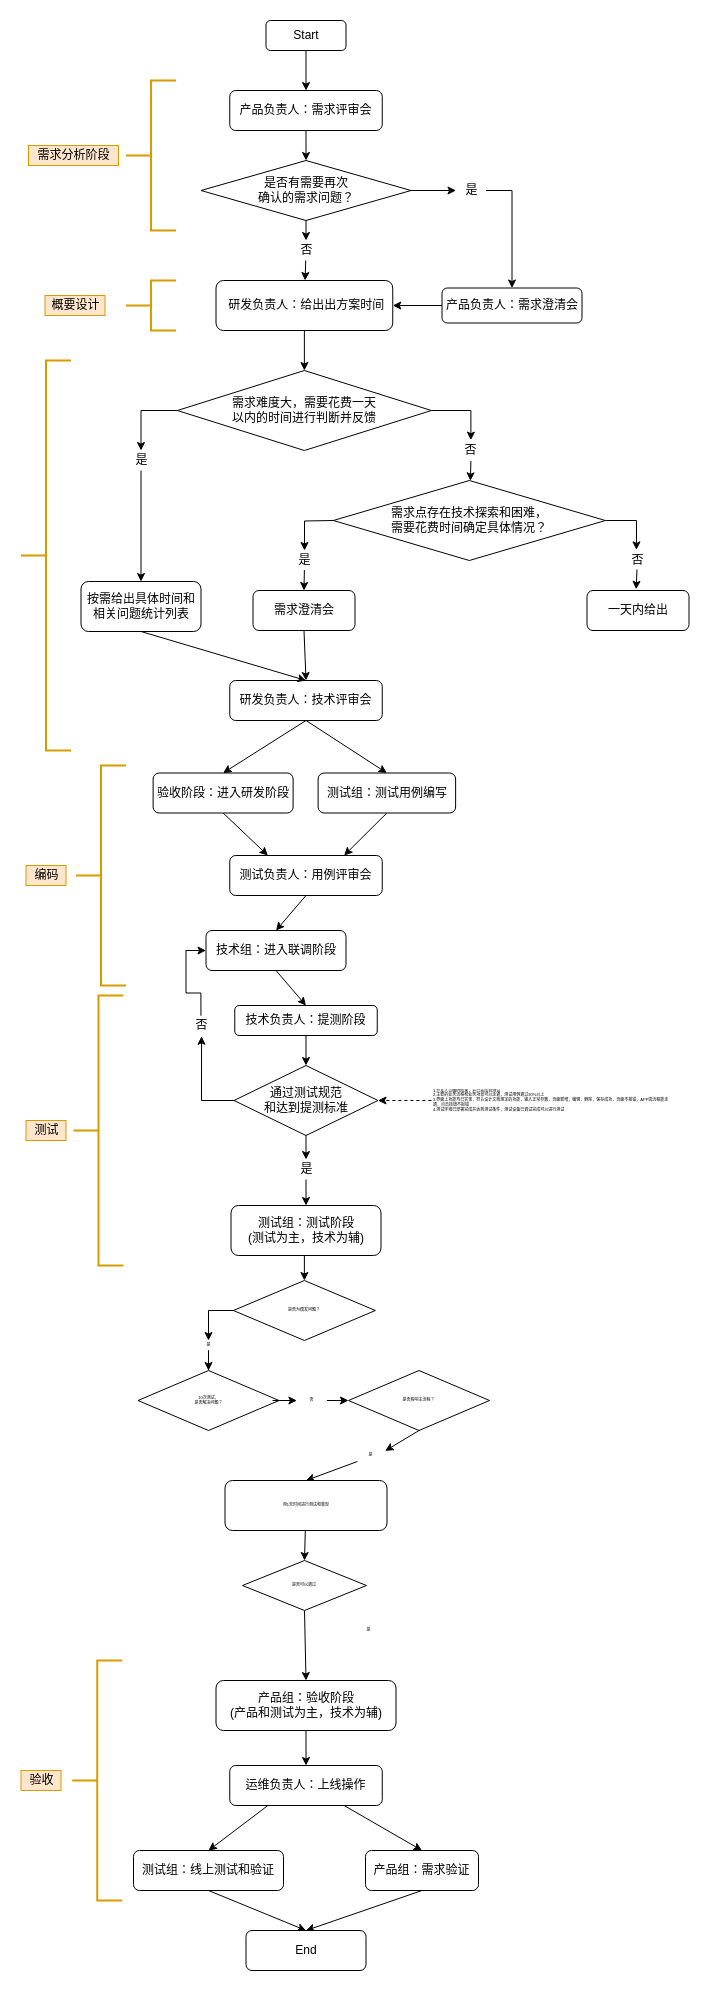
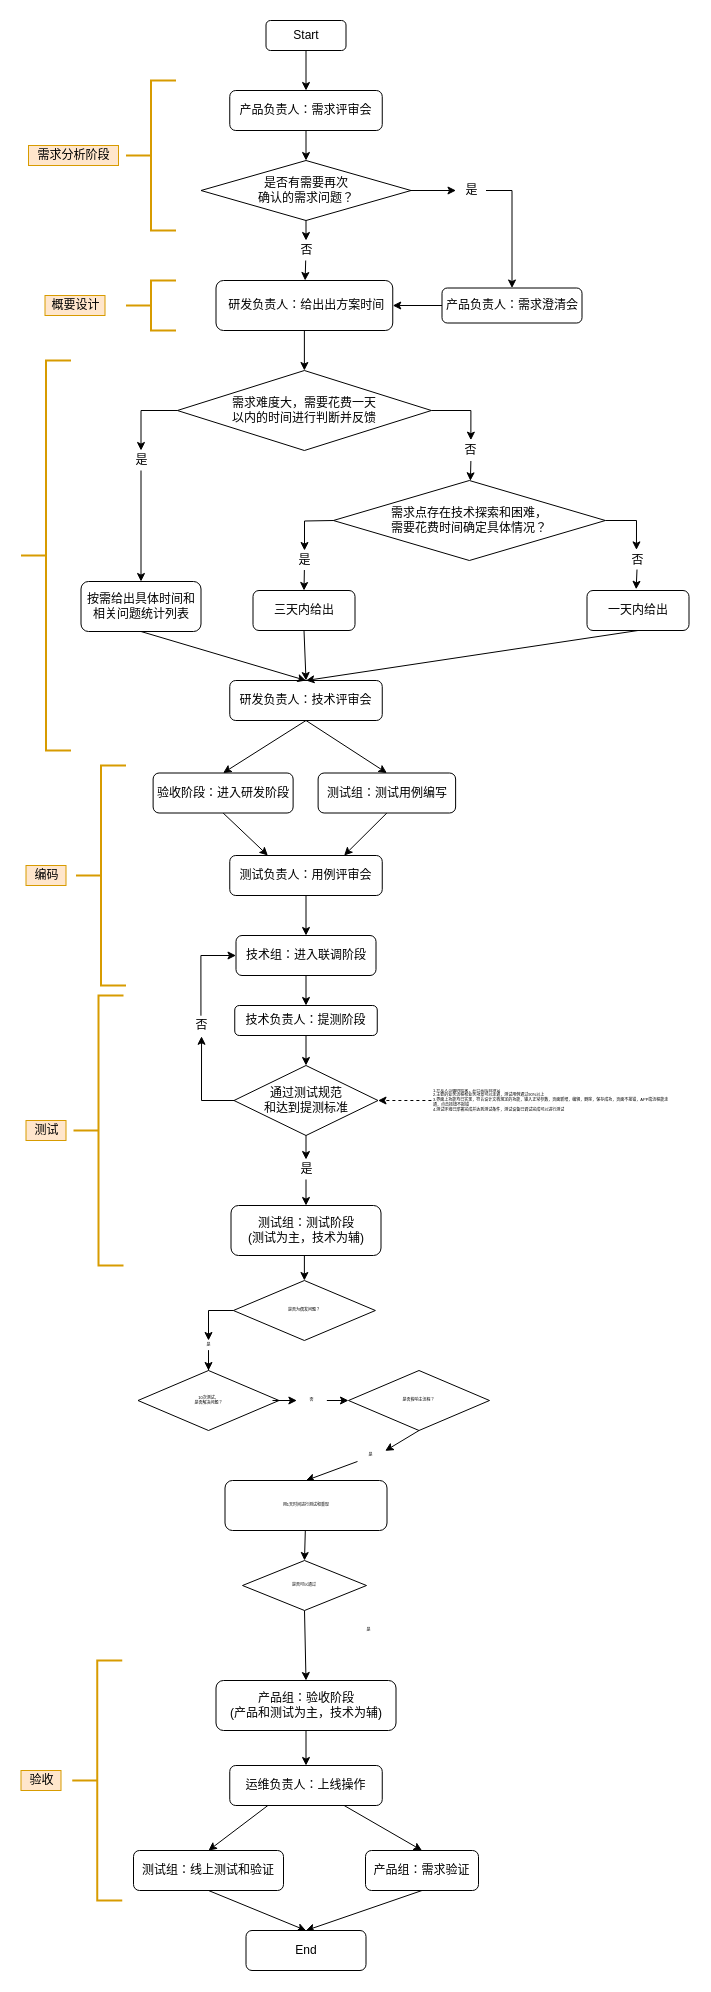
node "需求澄清会": label "需求澄清会" -> "三天内给出"
edge "一天内给出" -> "研发负责人：技术评审会": added
node "技术组：进入联调阶段": moved (276, 951) -> (306, 956)
